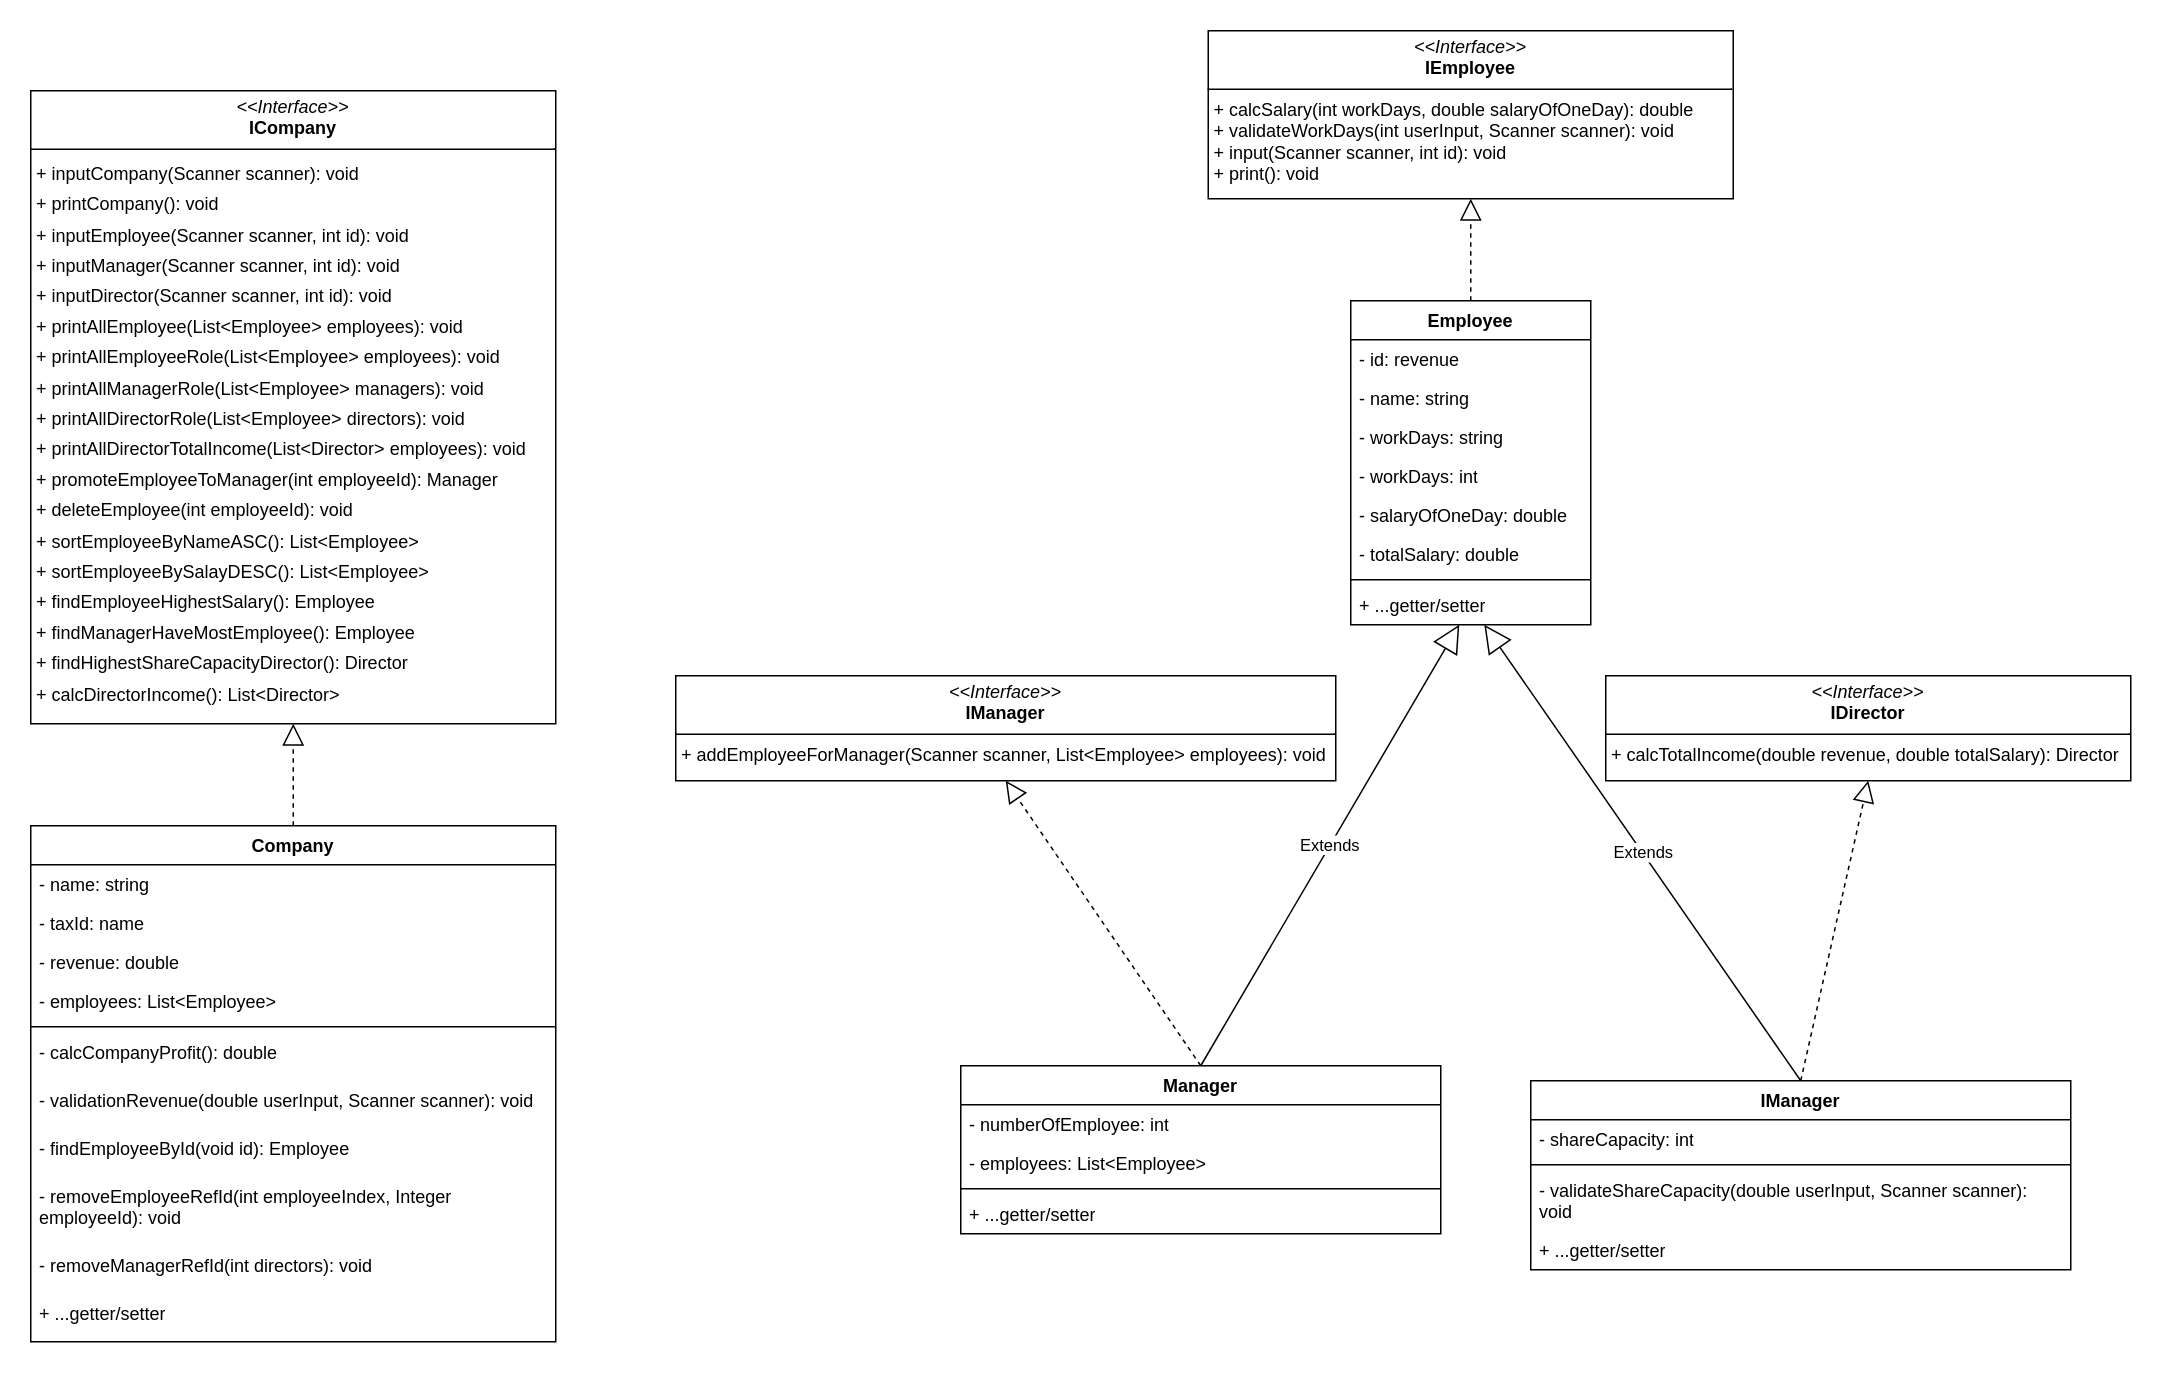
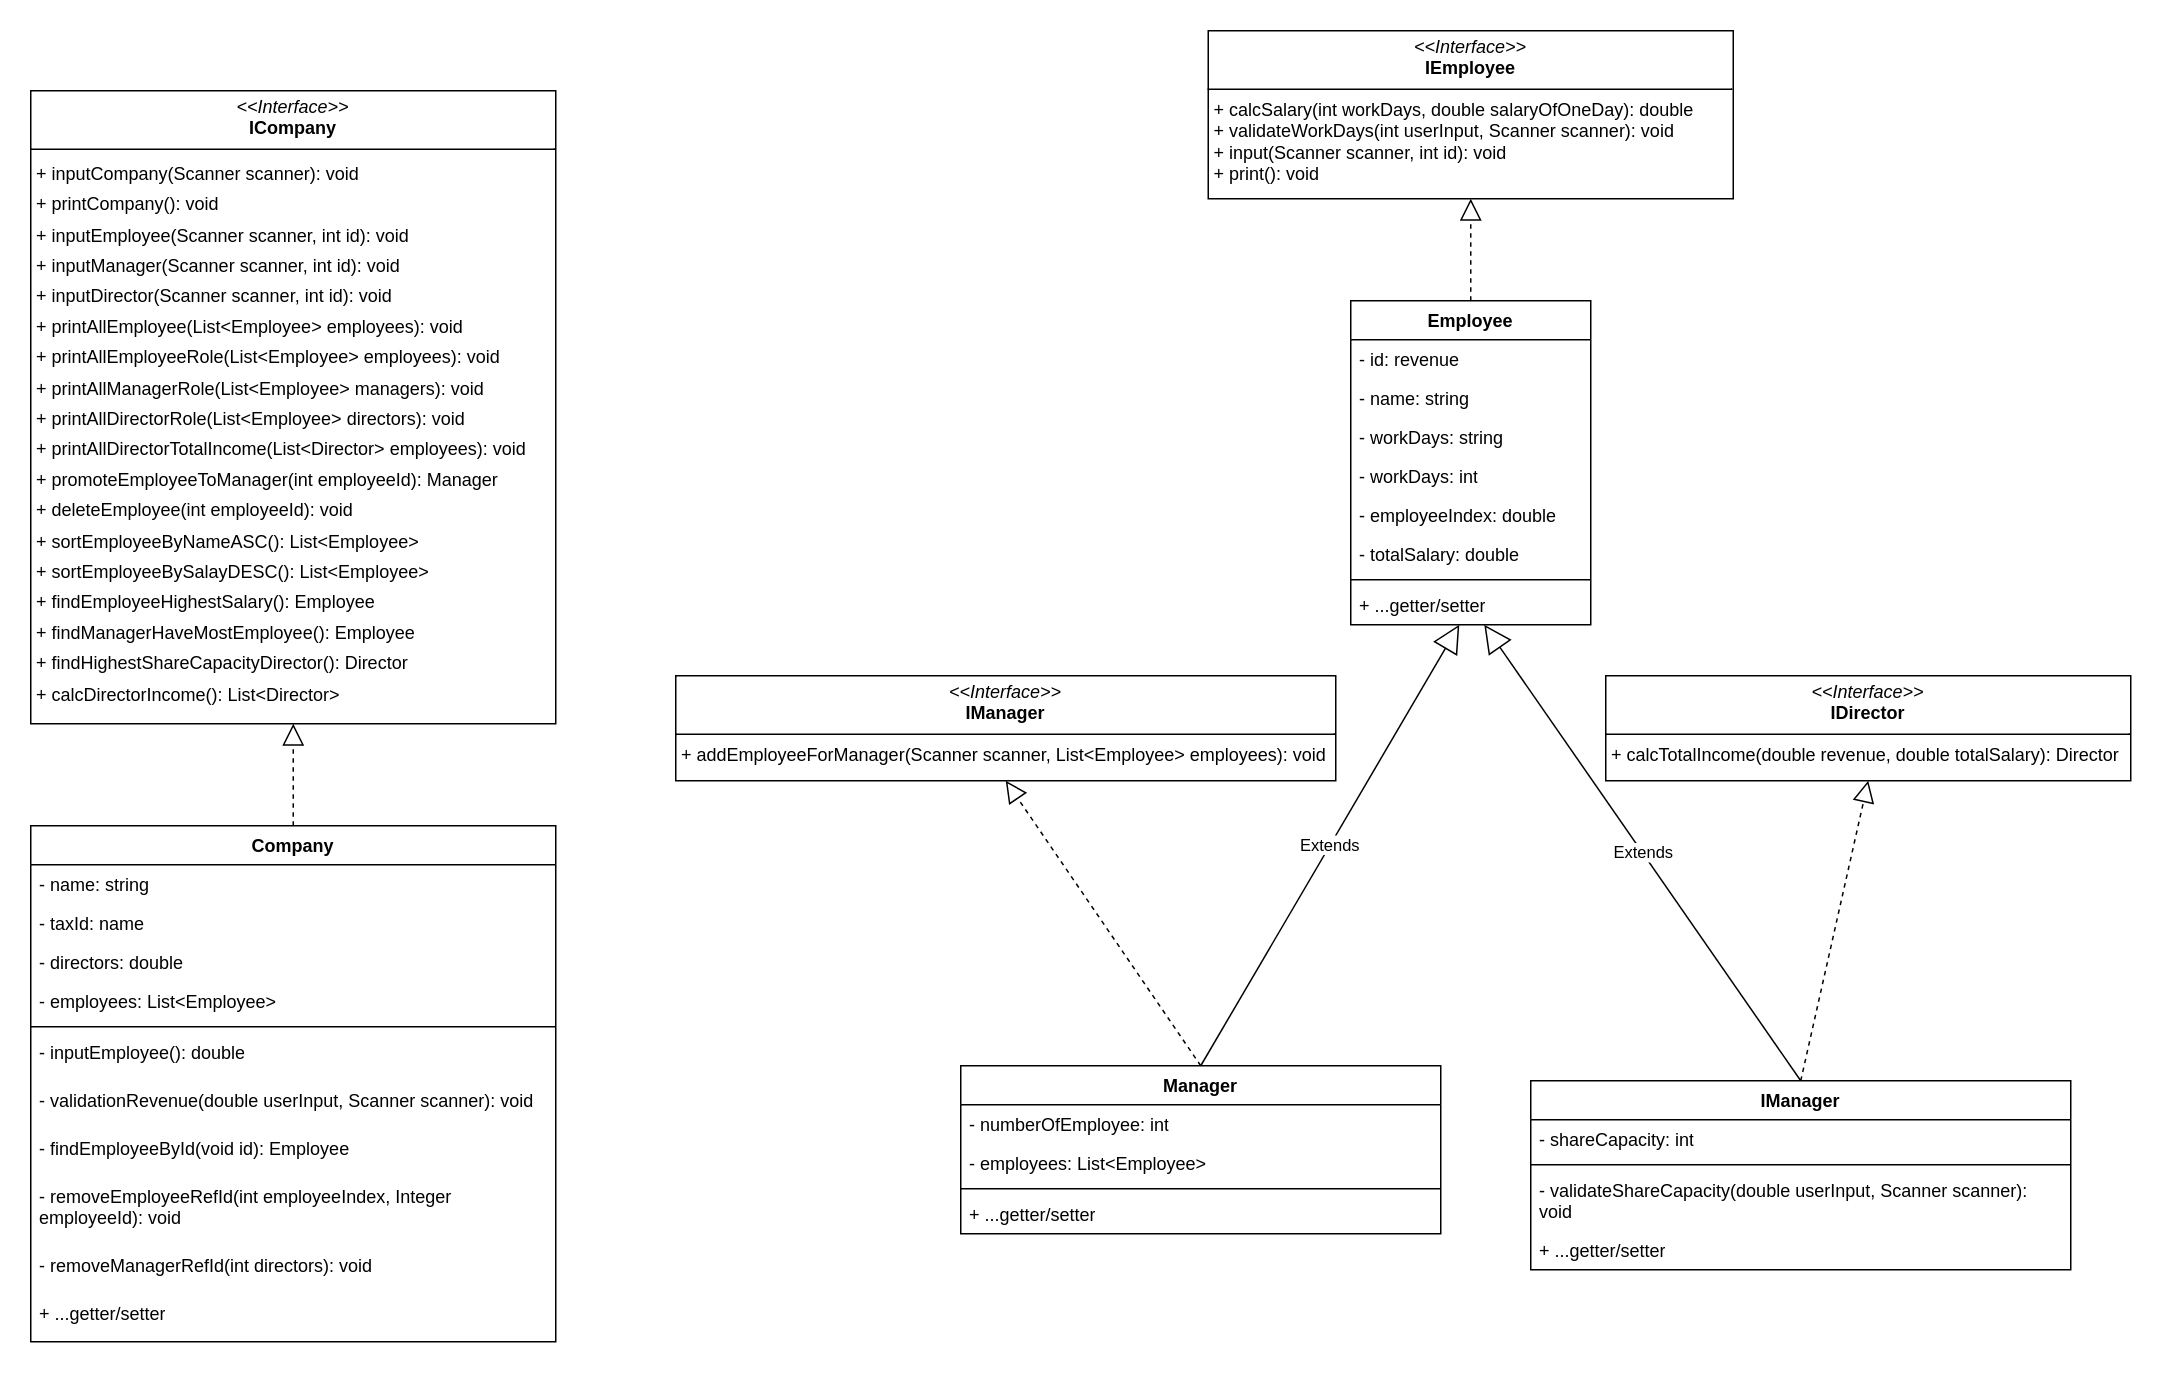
node "- salaryOfOneDay: double": label "- salaryOfOneDay: double" -> "- employeeIndex: double"
node "- revenue: double": label "- revenue: double" -> "- directors: double"
node "- calcCompanyProfit(): double": label "- calcCompanyProfit(): double" -> "- inputEmployee(): double"
